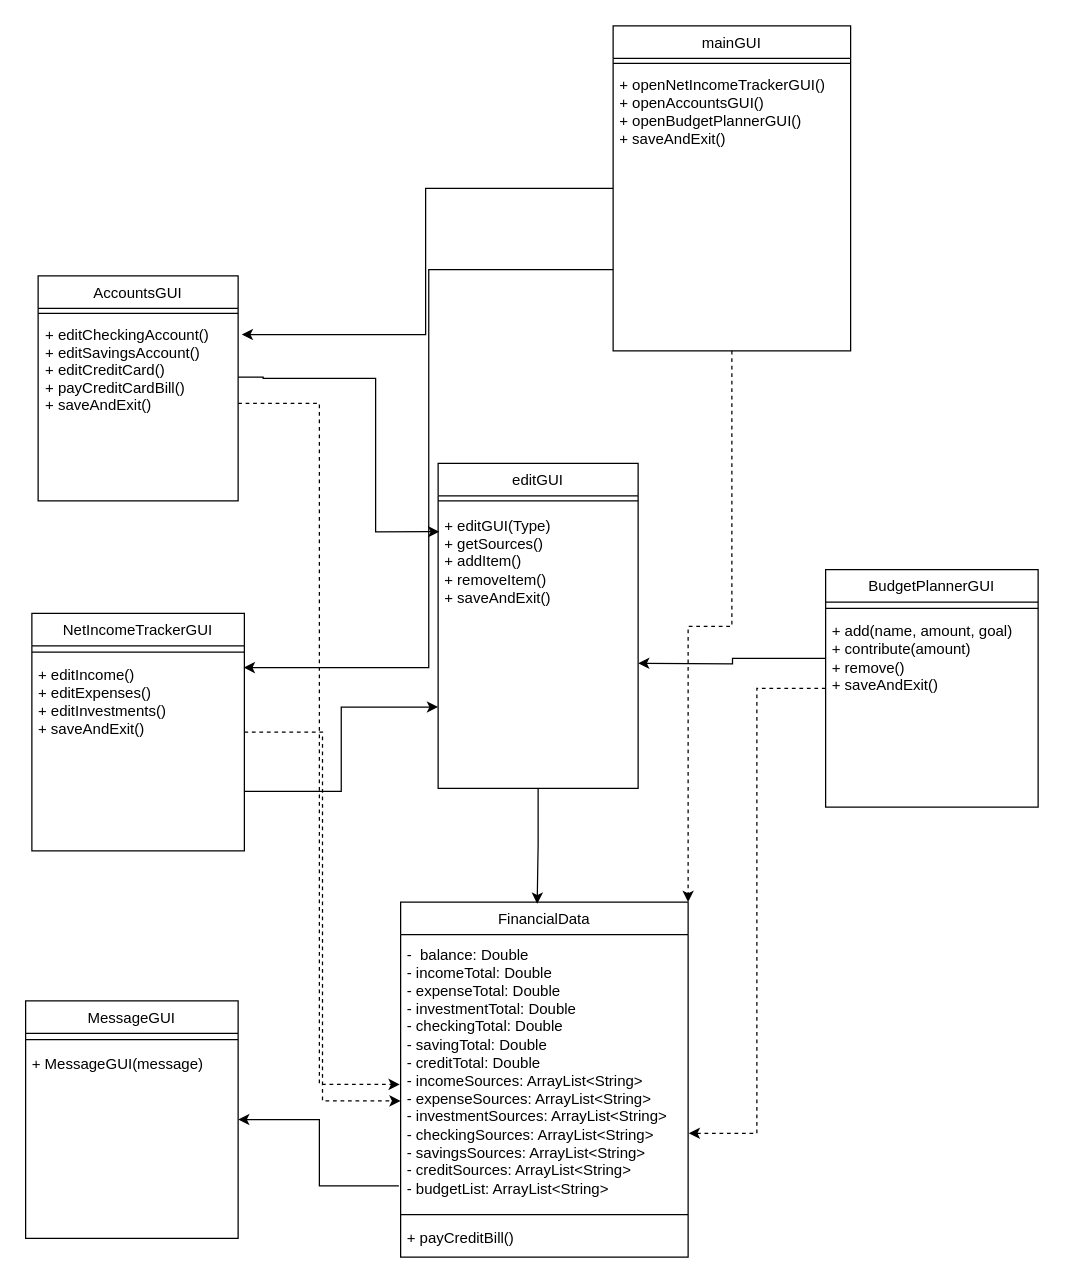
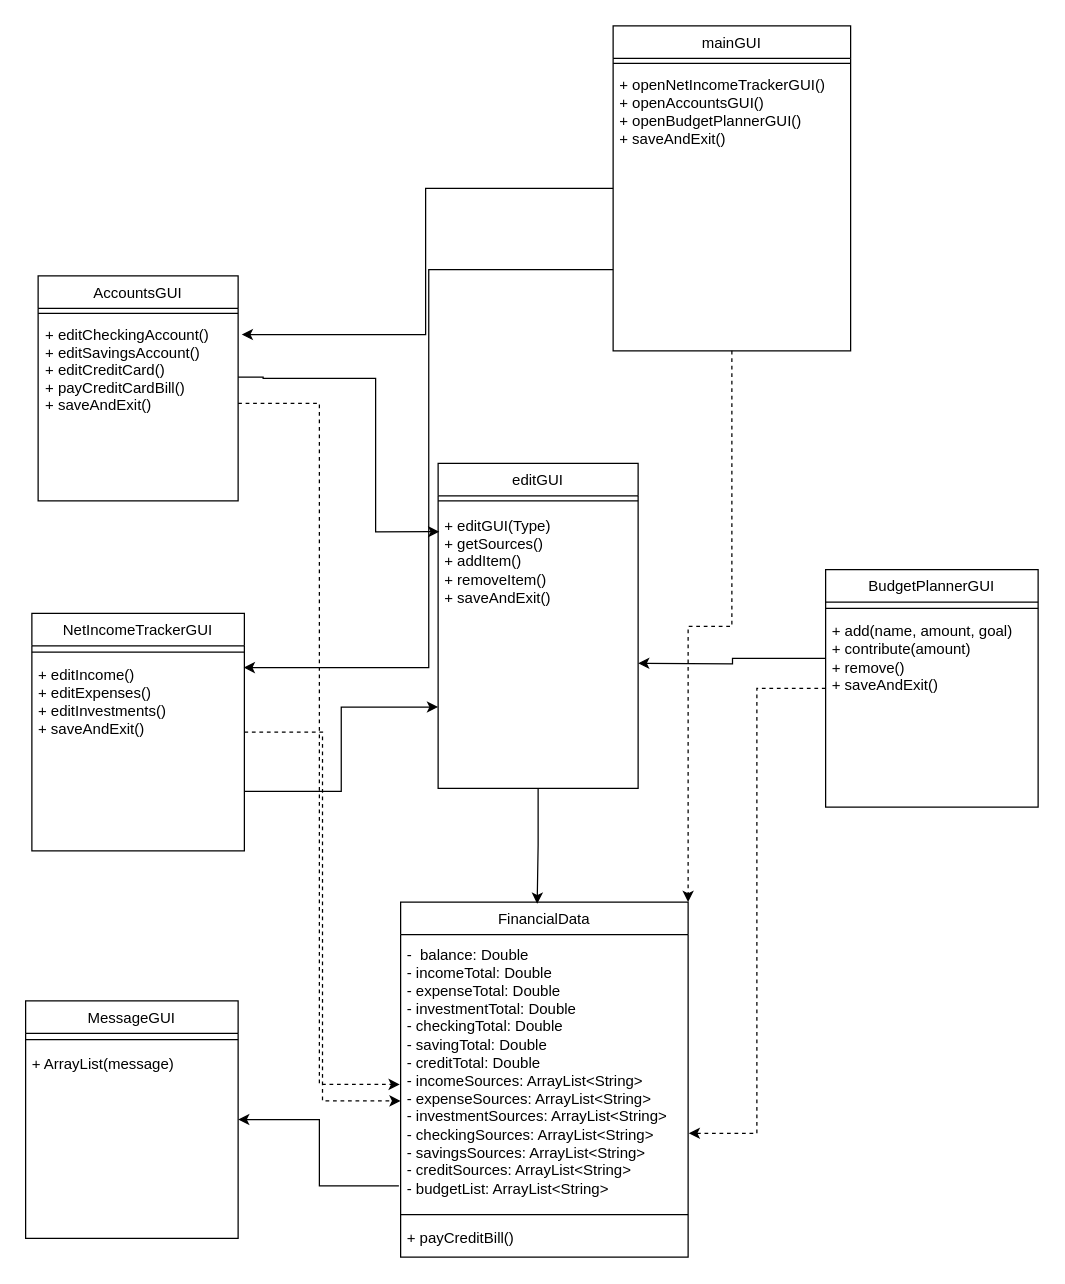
node "+ MessageGUI(message)": label "+ MessageGUI(message)" -> "+ ArrayList(message)"
